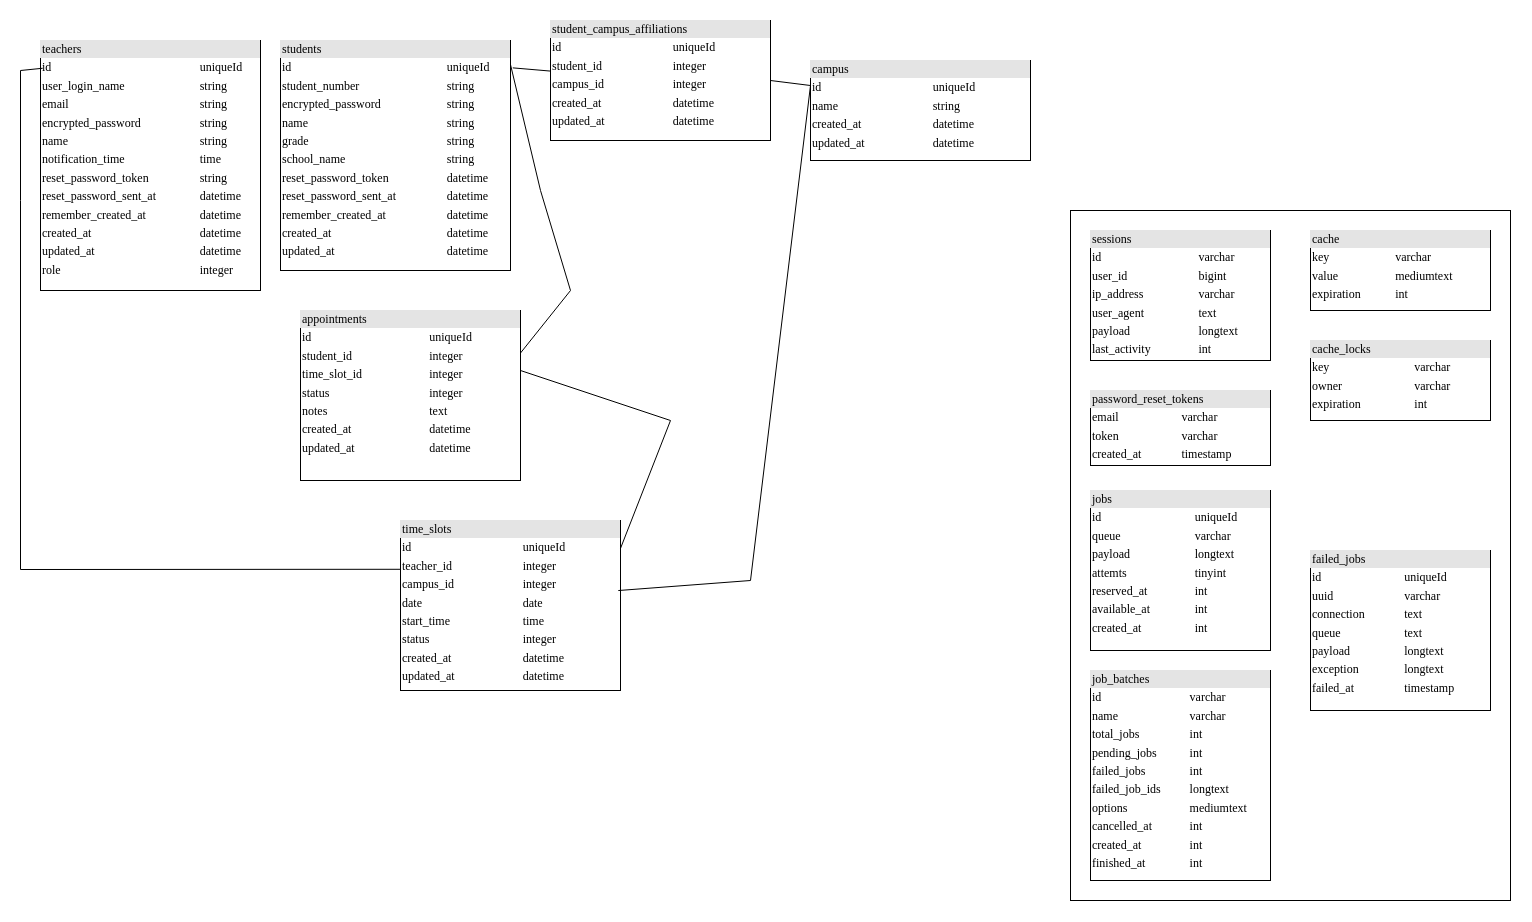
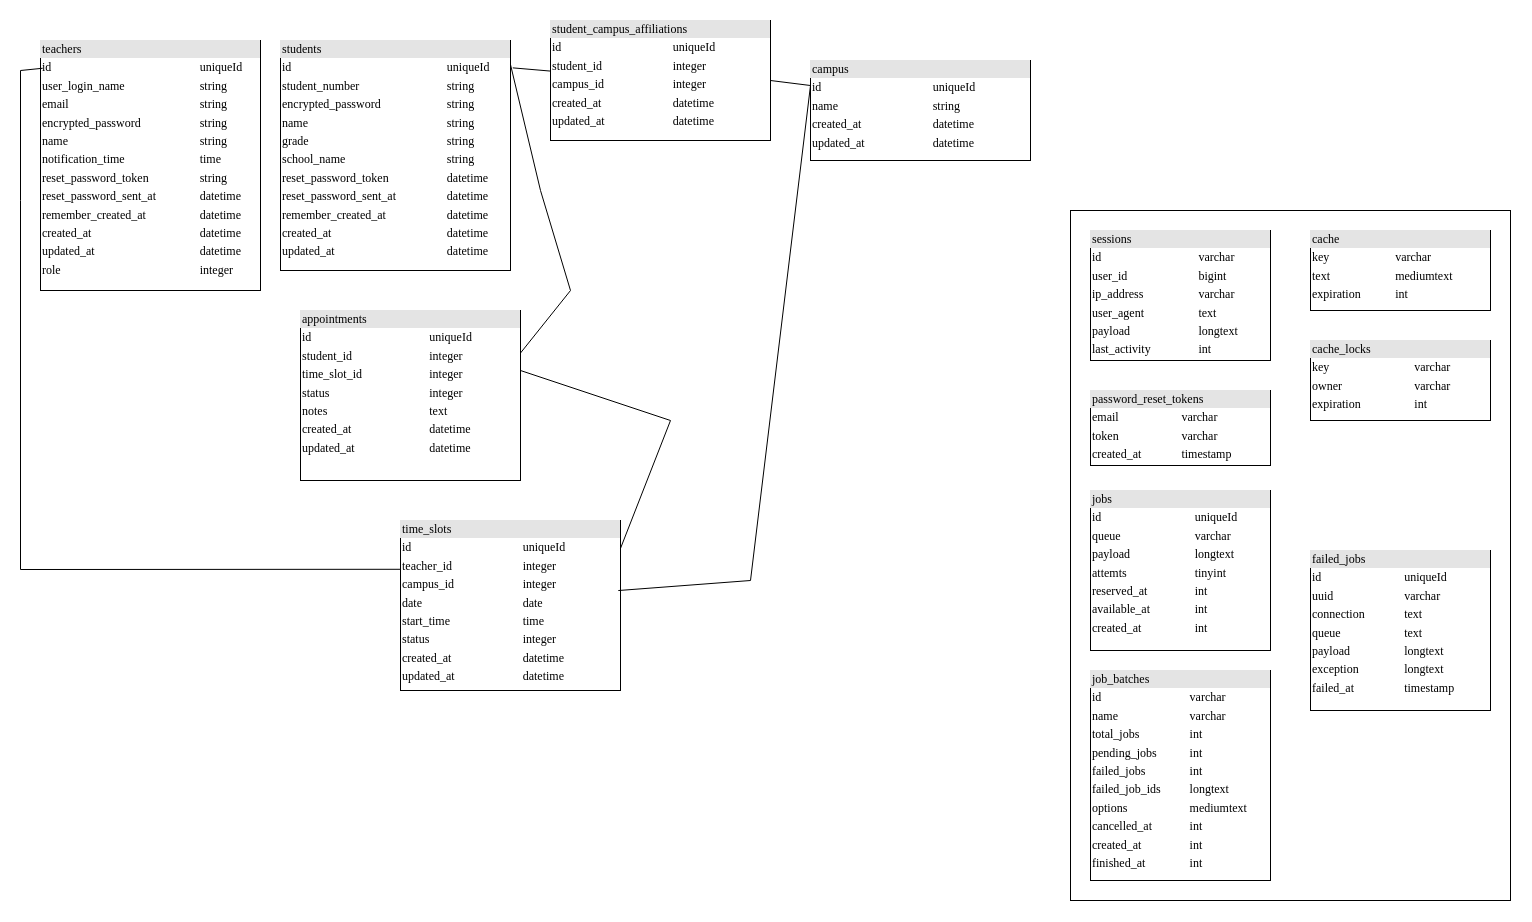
node "cache key varchar value mediumtext expiration int": label "cache key varchar value mediumtext expiration int" -> "cache key varchar text mediumtext expiration int"
